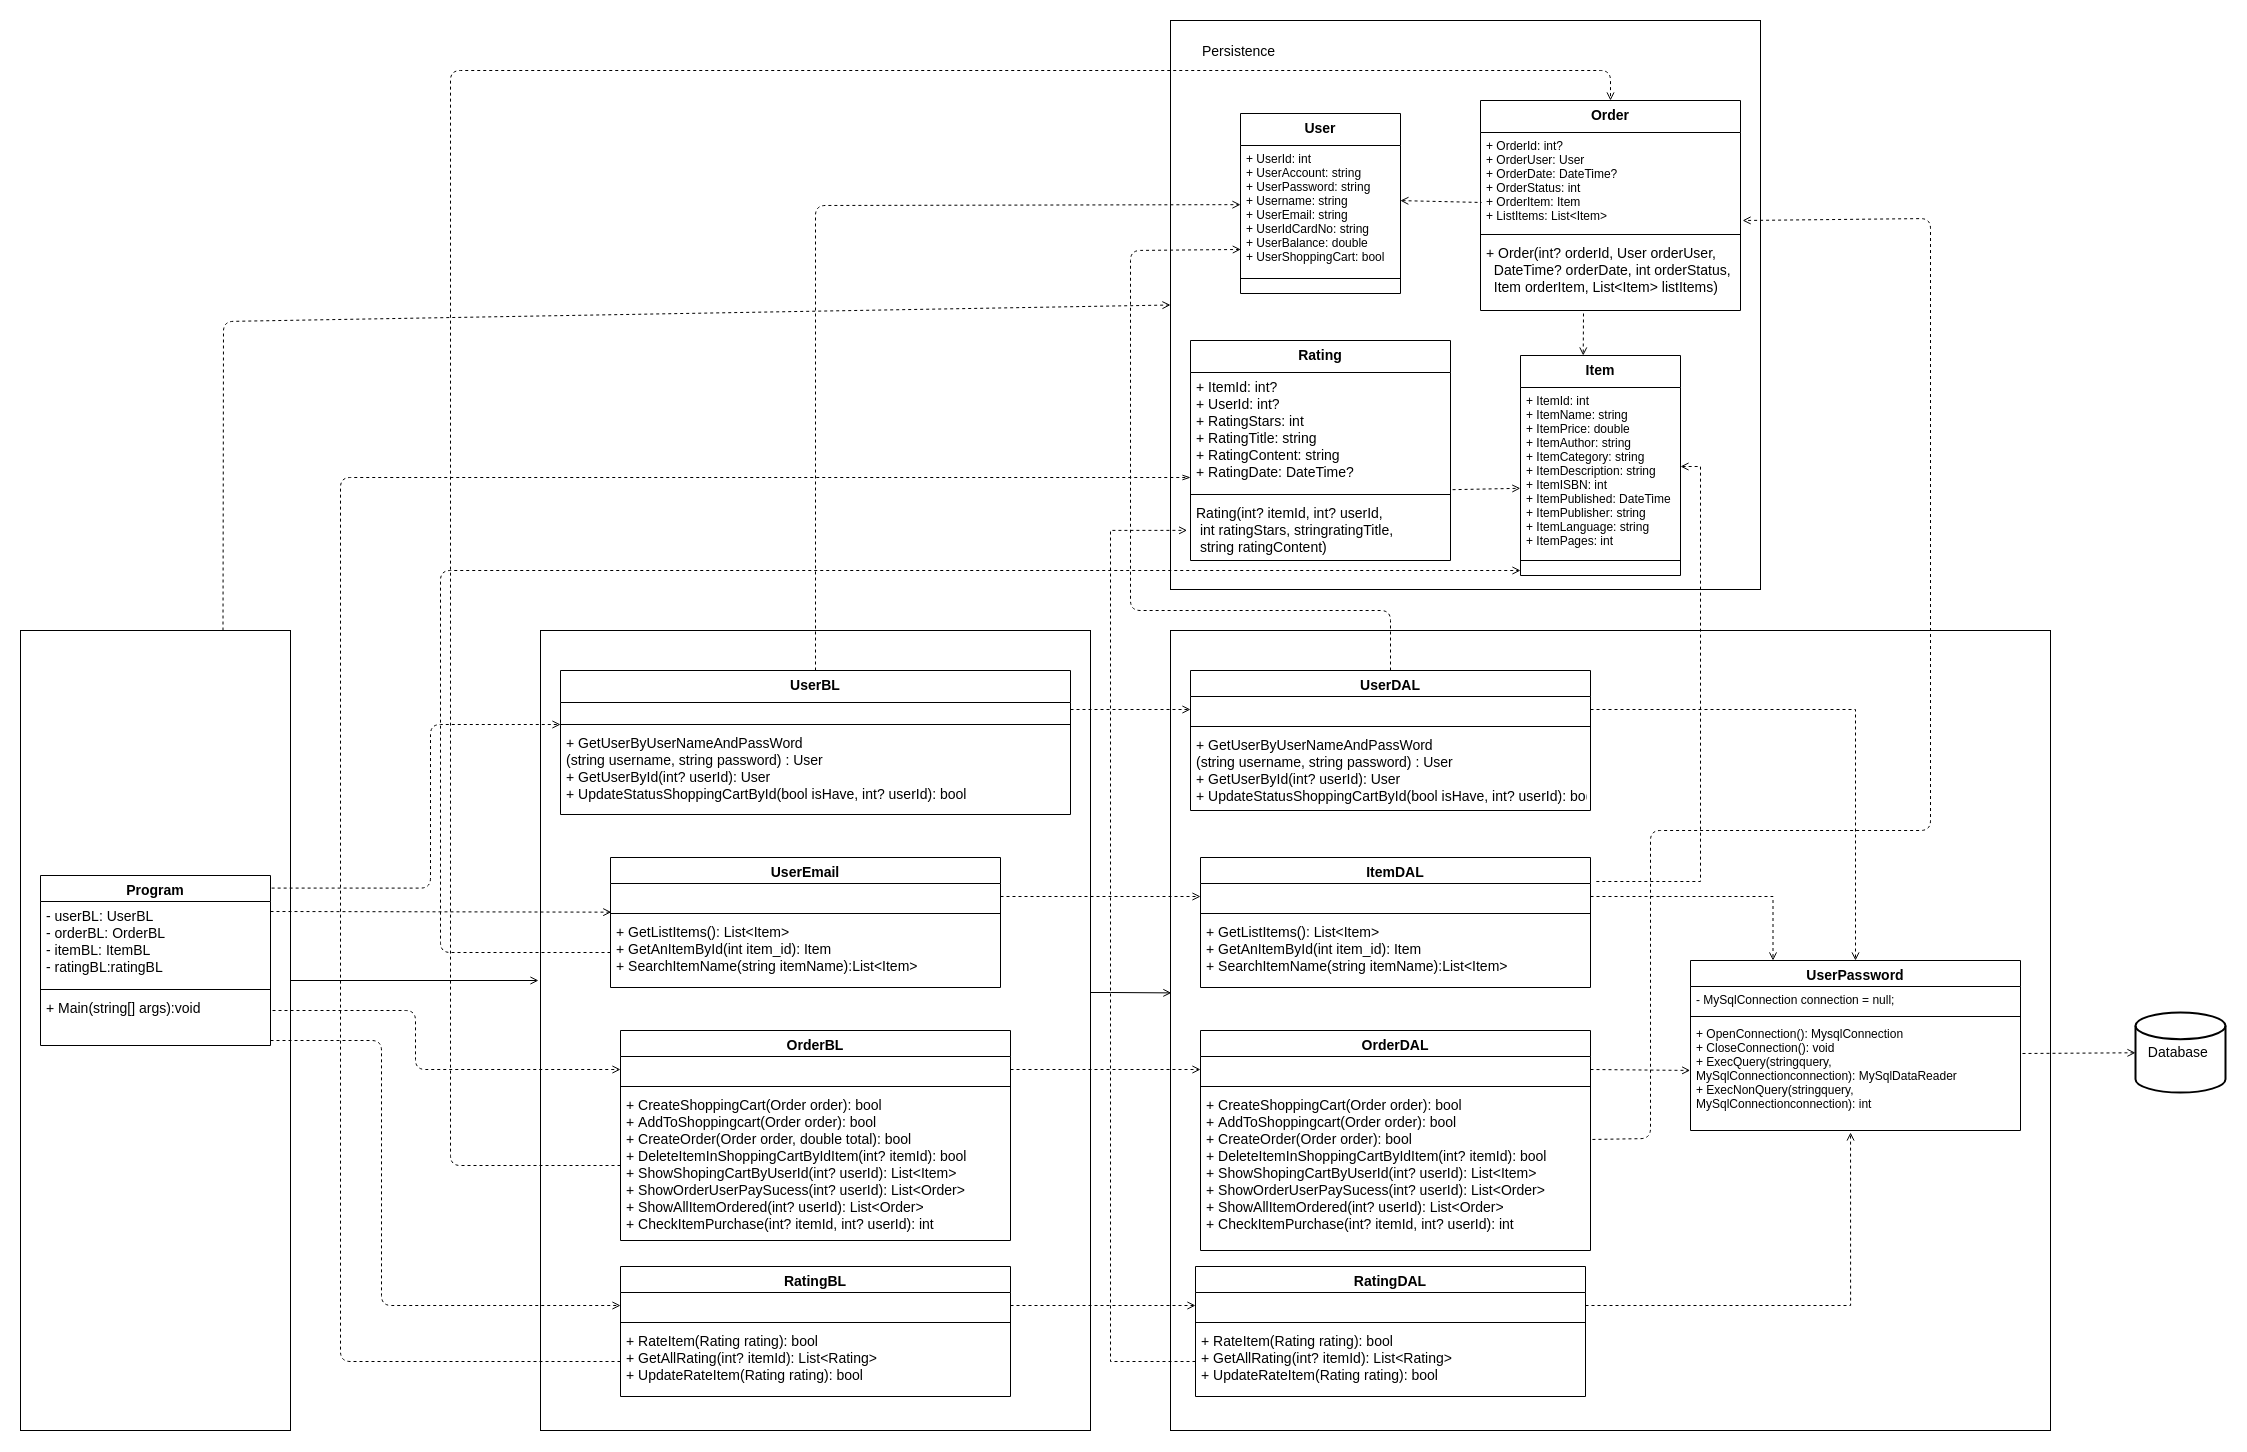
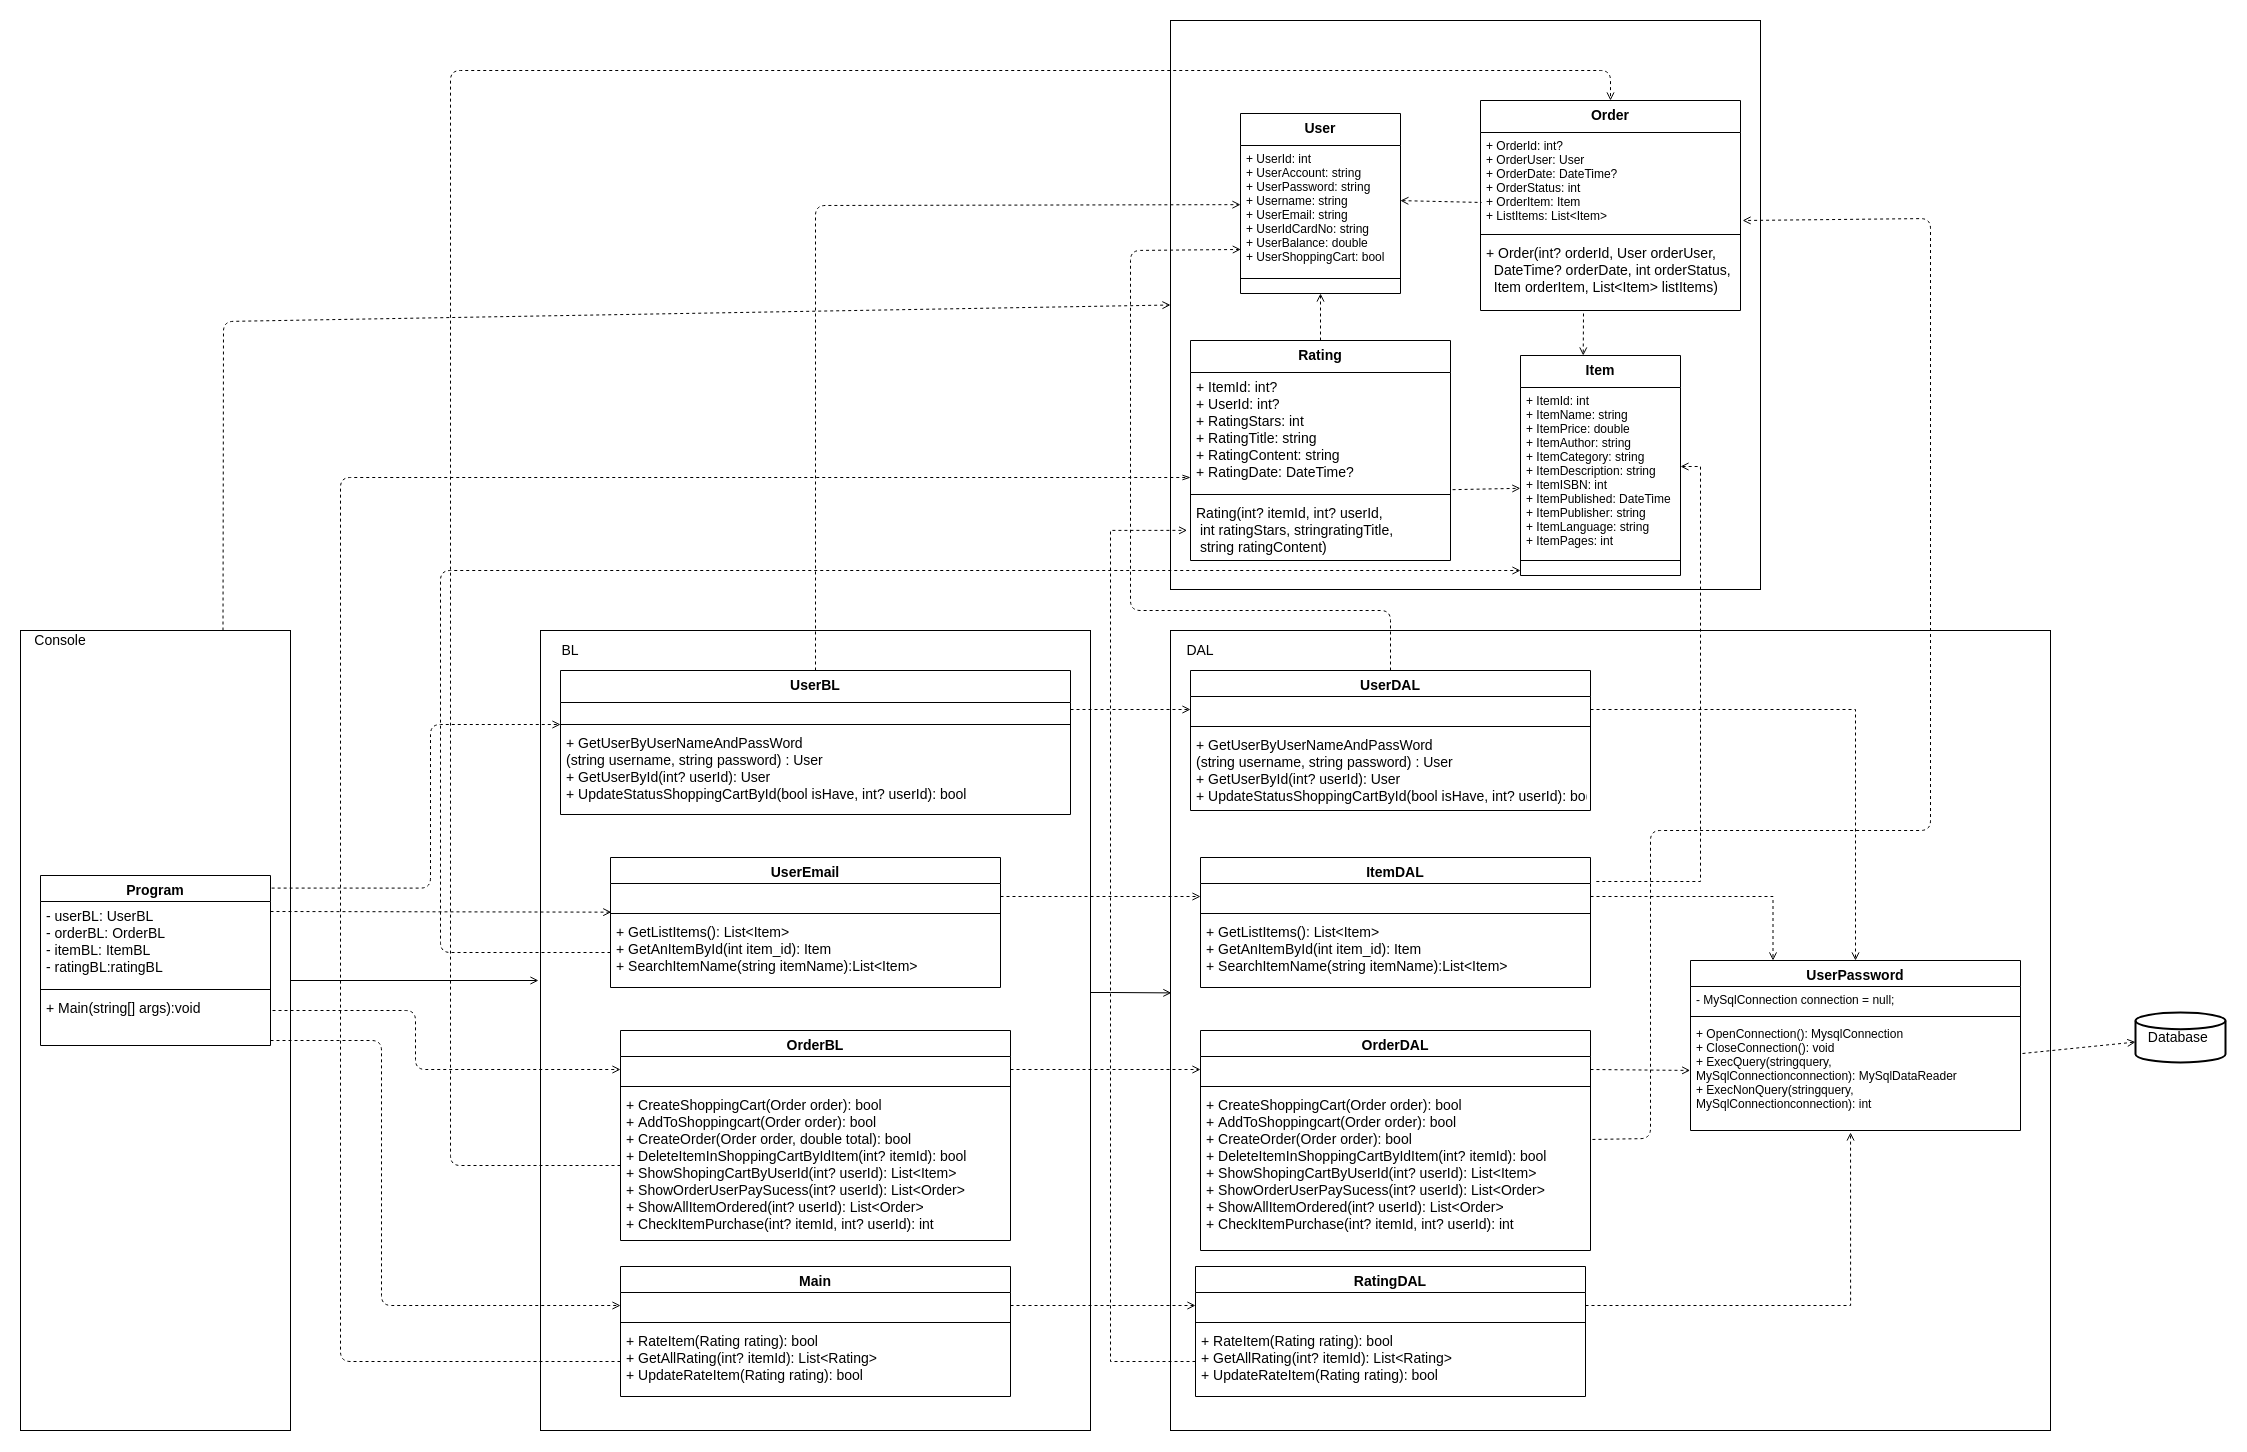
node "Persistence": removed
edge "Rating" -> "User": added
node "Console": added
node "BL": added
node "DAL": added
node "Database": size 90x80 -> 90x50
node "RatingBL": label "RatingBL" -> "Main"
